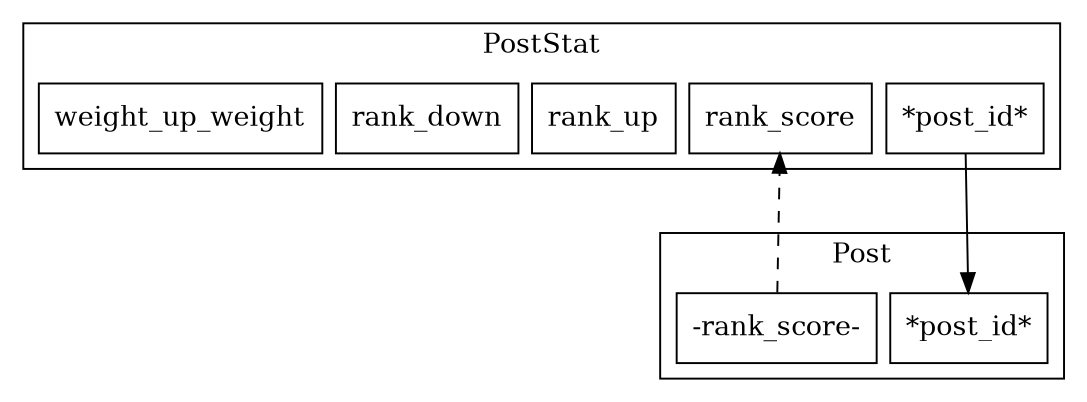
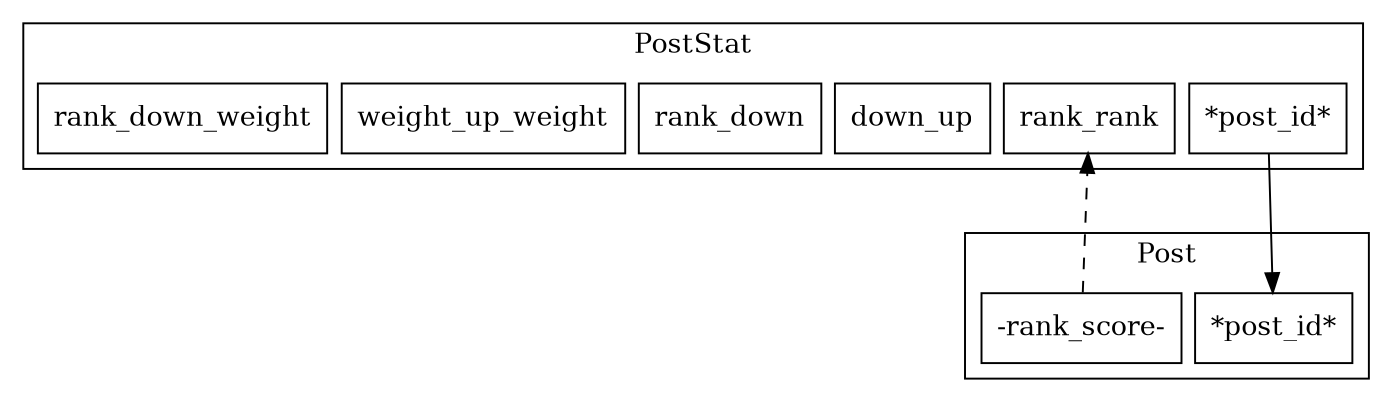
node "rank_down_weight": added
node "rank_up": label "rank_up" -> "down_up"
node "rank_score": label "rank_score" -> "rank_rank"
